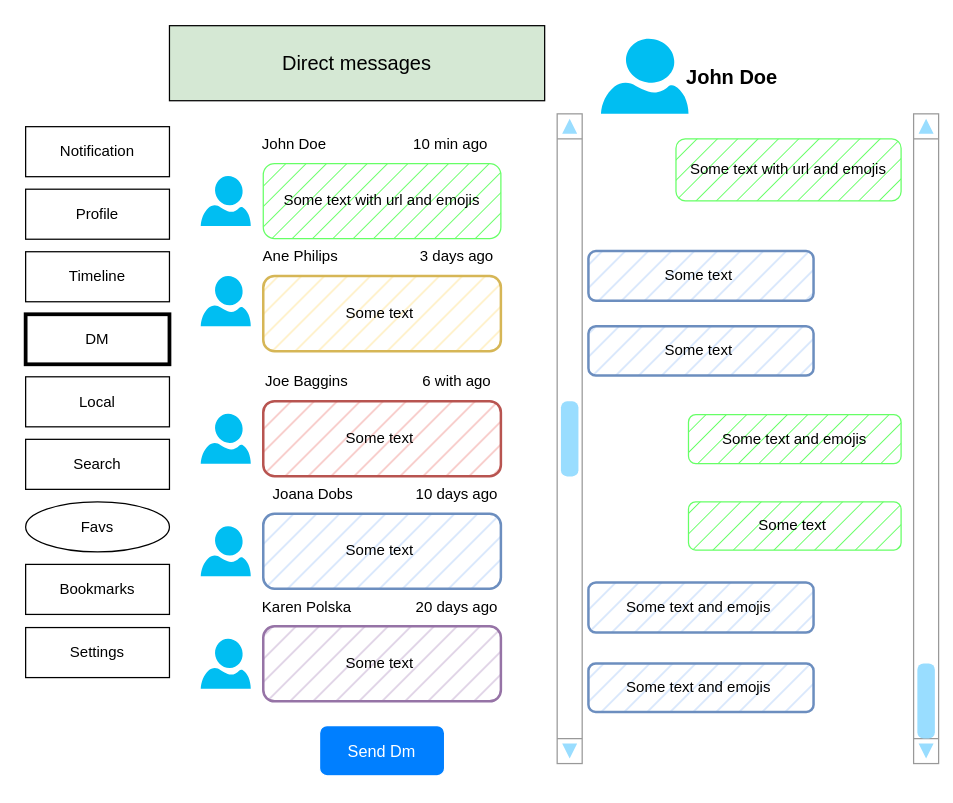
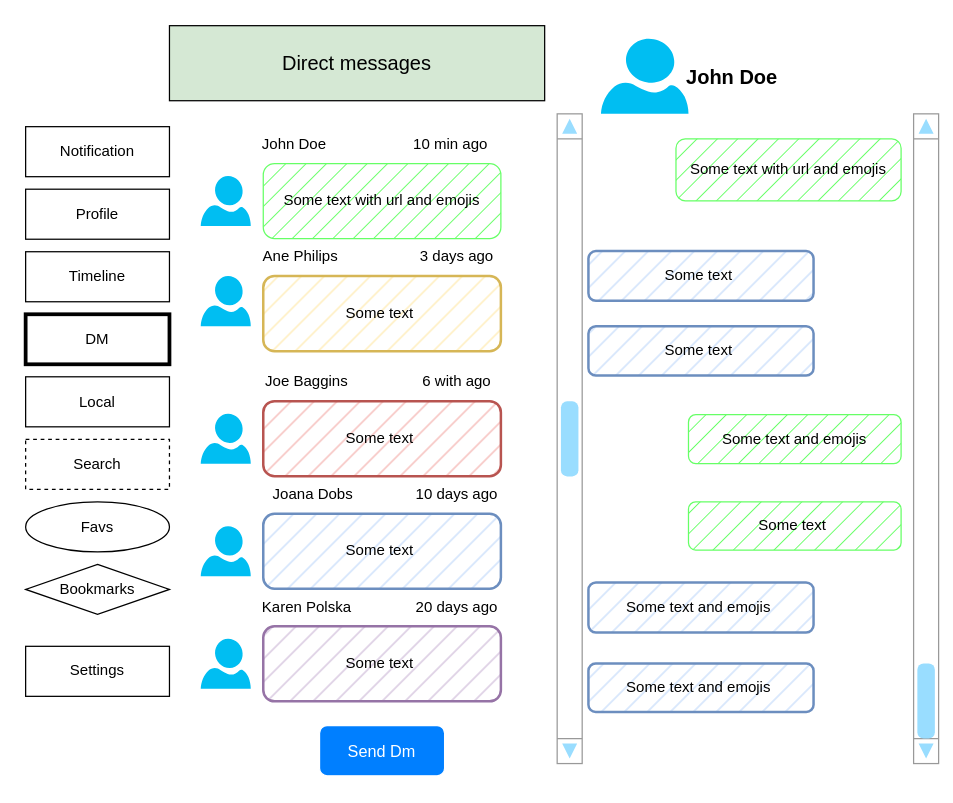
node "Search": style solid -> dashed
node "Bookmarks": shape rectangle -> diamond
node "Settings": moved (98, 652) -> (98, 671)
